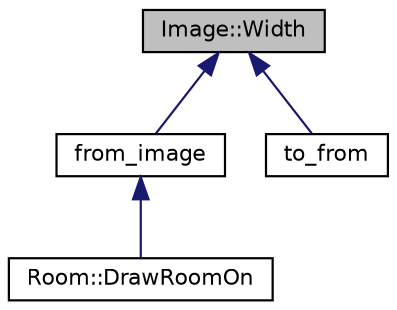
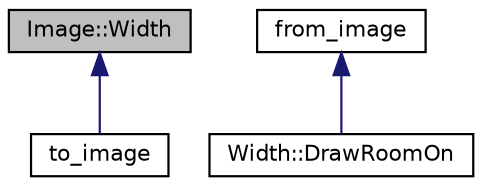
edge "from_image" -> "Image::Width": removed
node "to_from": label "to_from" -> "to_image"
node "Room::DrawRoomOn": label "Room::DrawRoomOn" -> "Width::DrawRoomOn"
